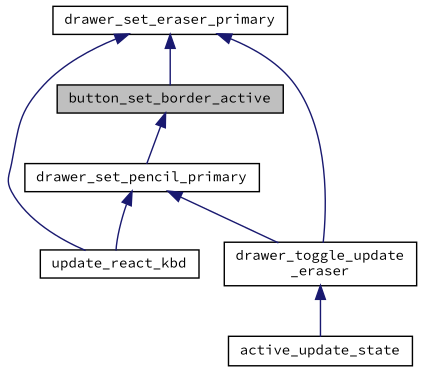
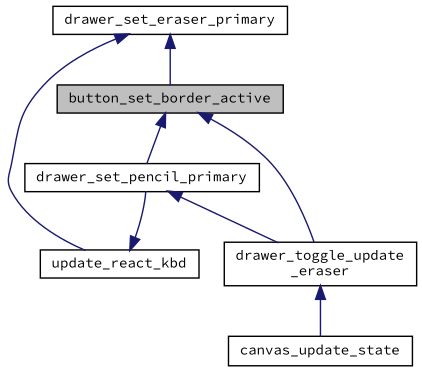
edge "drawer_toggle_update _eraser" -> "drawer_set_eraser_primary": now "drawer_toggle_update _eraser" -> "button_set_border_active"
edge "update_react_kbd" -> "drawer_set_pencil_primary": reversed
node "active_update_state": label "active_update_state" -> "canvas_update_state"
